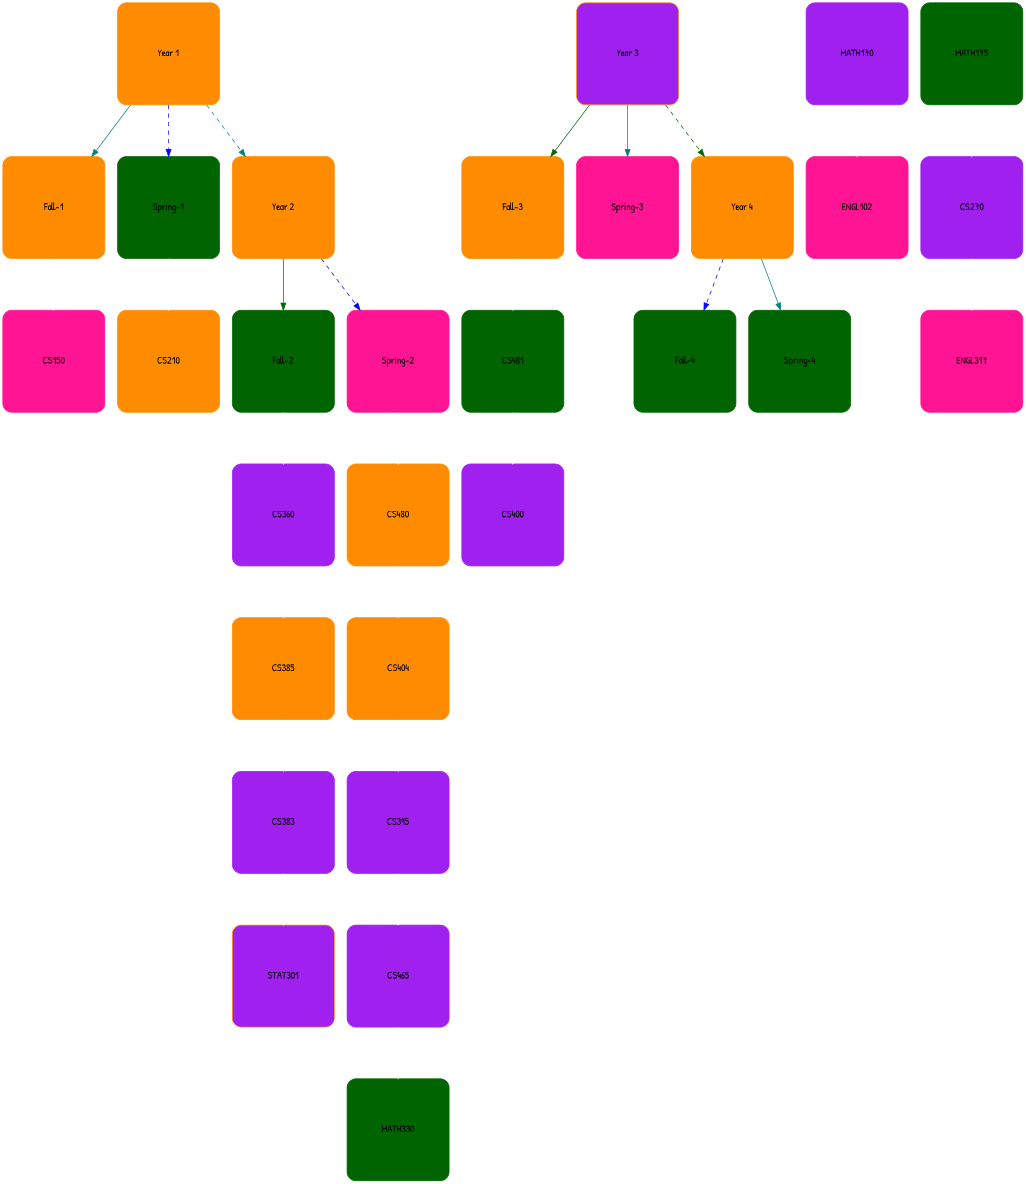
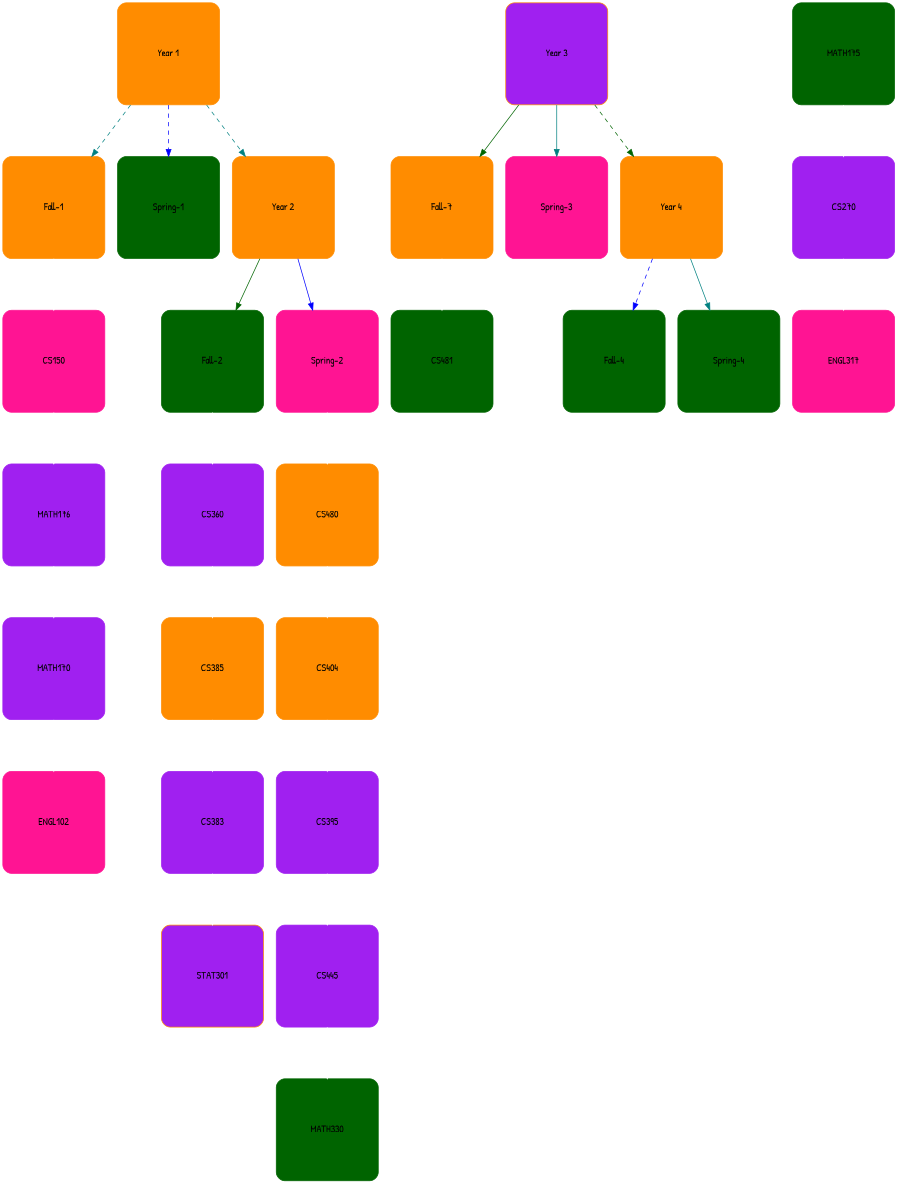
edge "Year 1" -> "Fall-1": style solid -> dashed
node "Fall-3": label "Fall-3" -> "Fall-7"
edge "Year 2" -> "Spring-2": style dashed -> solid
node "CS210": removed
node "MATH176": added
node "CS400": removed
node "CS465": label "CS465" -> "CS445"
